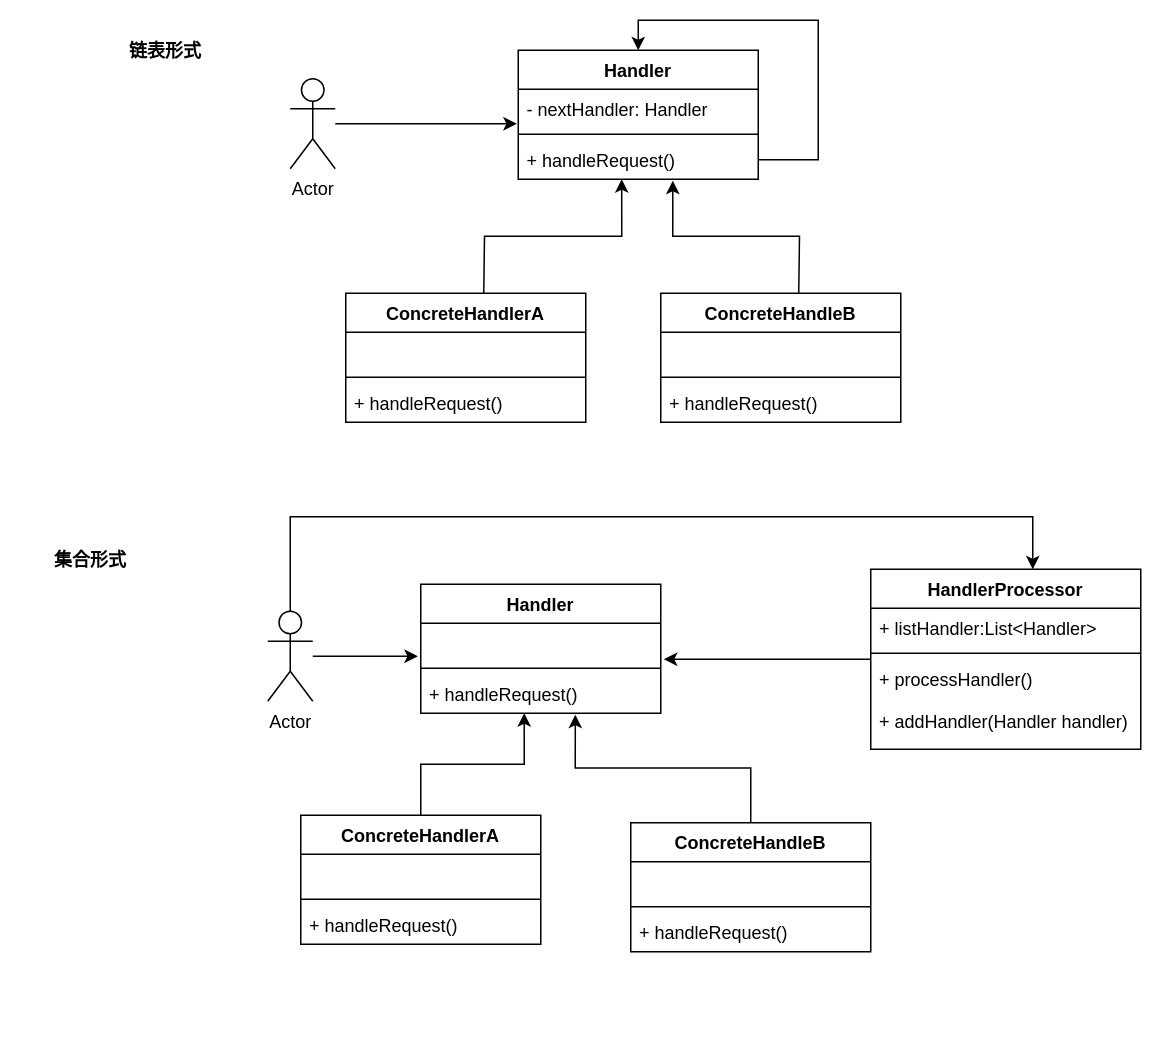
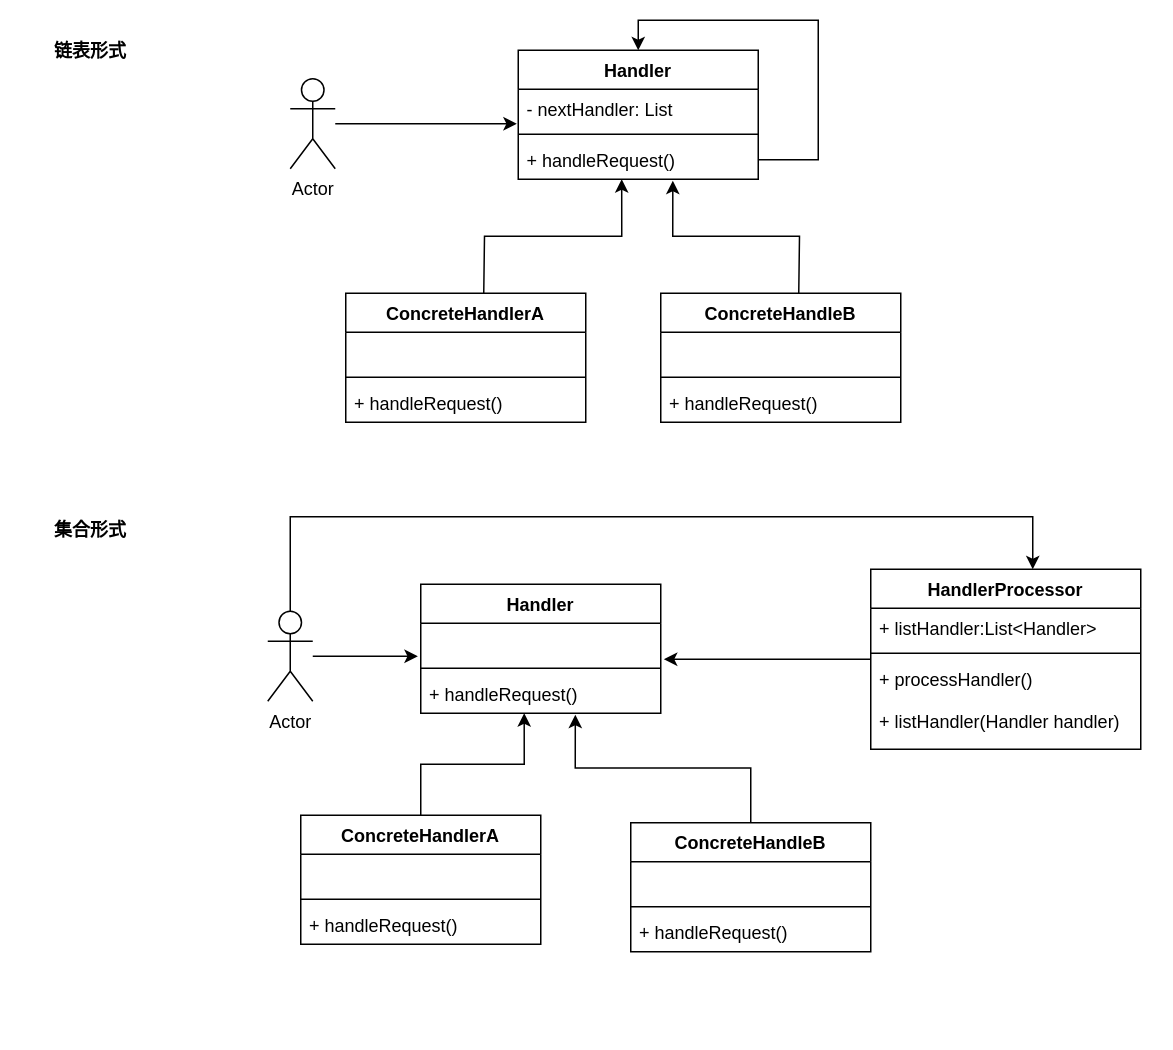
node "链表形式": moved (166, 50) -> (91, 50)
node "- nextHandler: Handler": label "- nextHandler: Handler" -> "- nextHandler: List"
node "集合形式": moved (91, 559) -> (91, 529)
node "+ processHandler() + addHandler(Handler handler)": label "+ processHandler() + addHandler(Handler handler)" -> "+ processHandler() + listHandler(Handler handler)"
